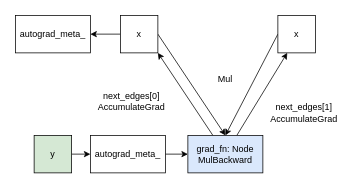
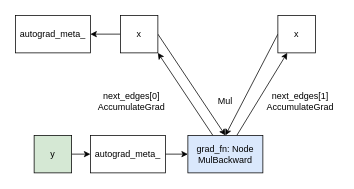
node "Mul": moved (225, 79) -> (225, 102)
node "next_edges[1] AccumulateGrad": moved (304, 113) -> (300, 102)
